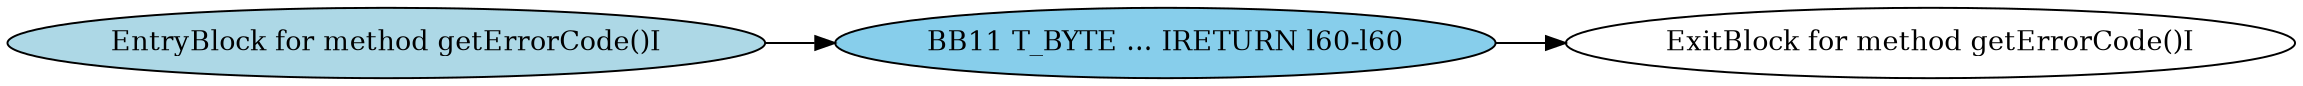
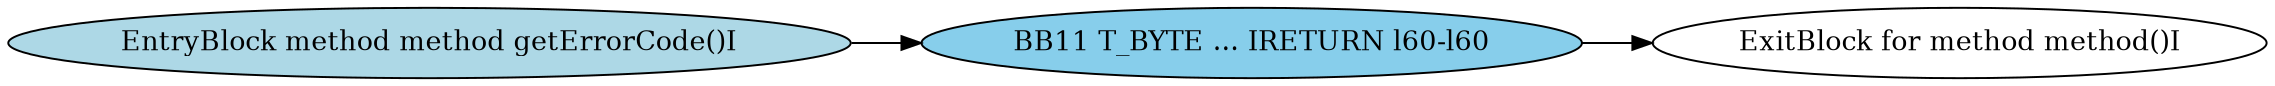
node "EntryBlock for method getErrorCode()I": label "EntryBlock for method getErrorCode()I" -> "EntryBlock method method getErrorCode()I"
node "ExitBlock for method getErrorCode()I": label "ExitBlock for method getErrorCode()I" -> "ExitBlock for method method()I"
